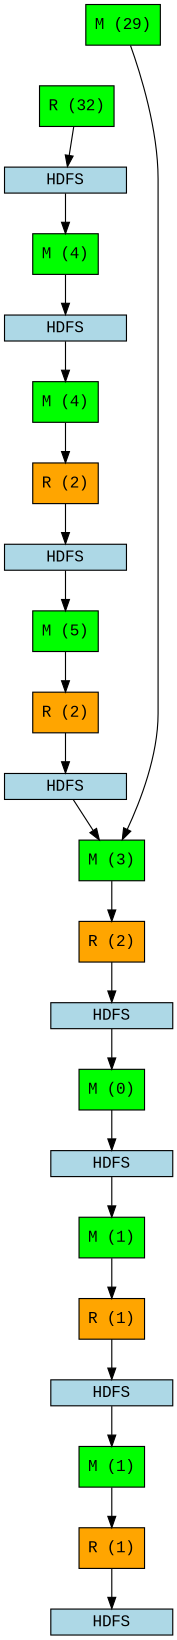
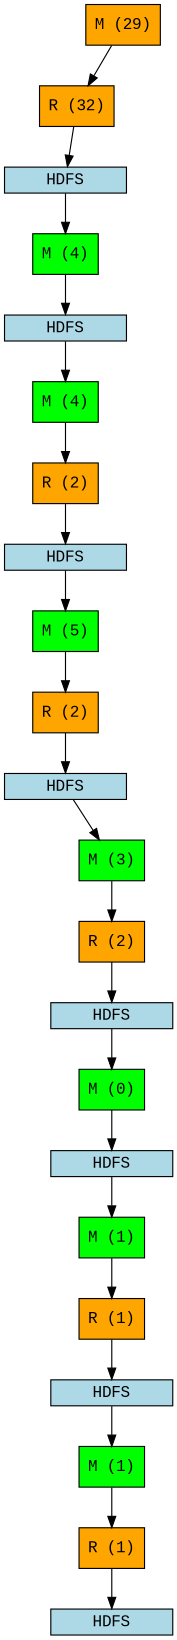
node "M (29)": fillcolor green -> orange
node "R (32)": fillcolor green -> orange
edge "M (29)" -> "M (3)": now "M (29)" -> "R (32)"
